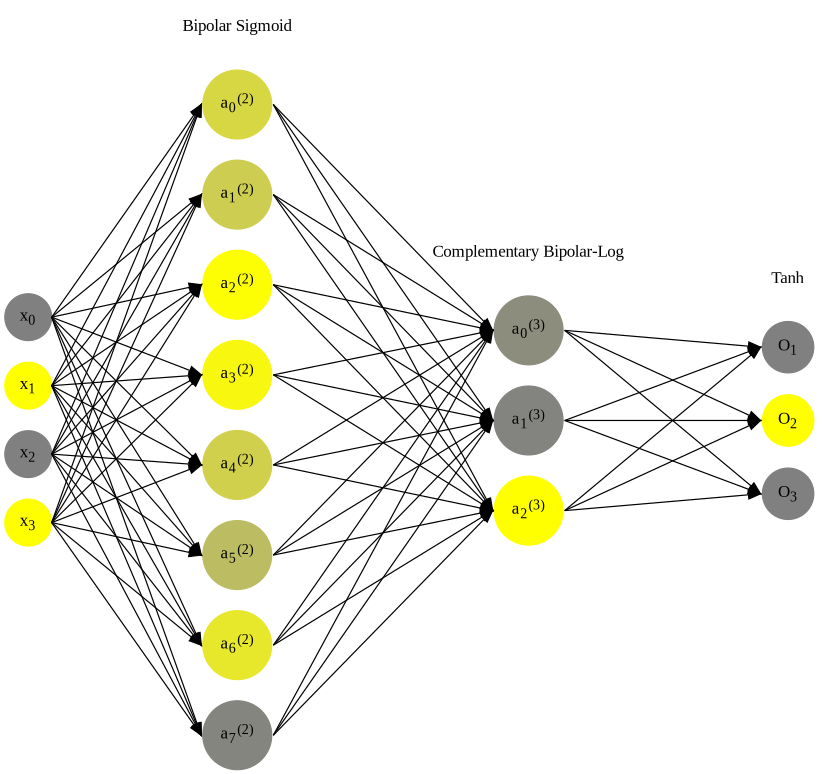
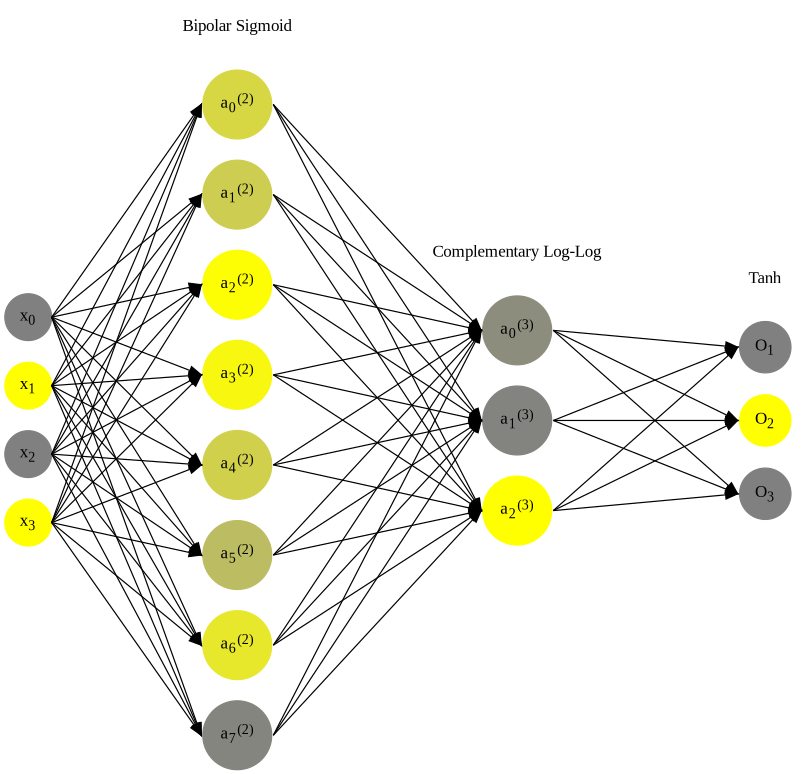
node "Complementary Bipolar-Log": label "Complementary Bipolar-Log" -> "Complementary Log-Log"
